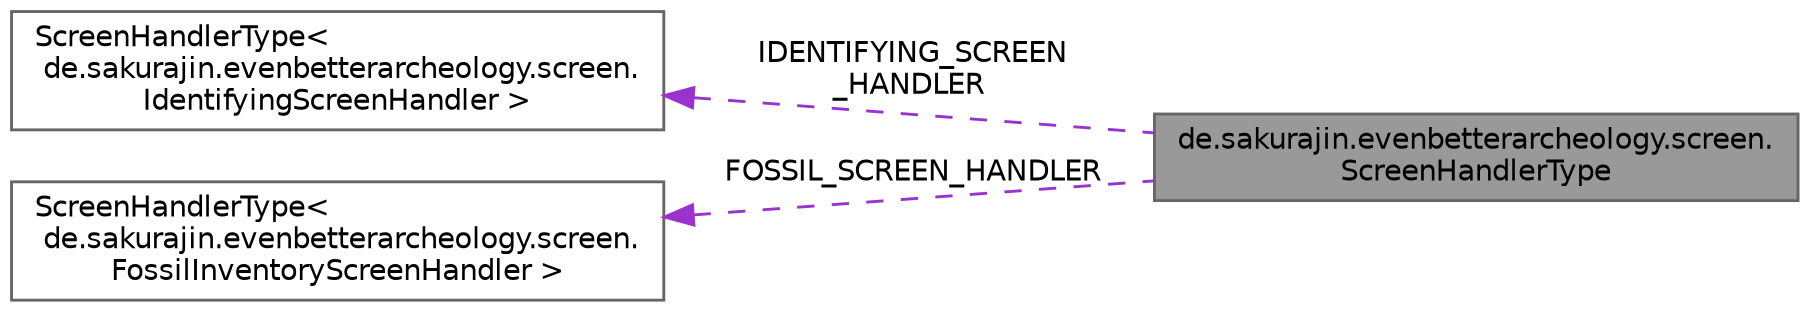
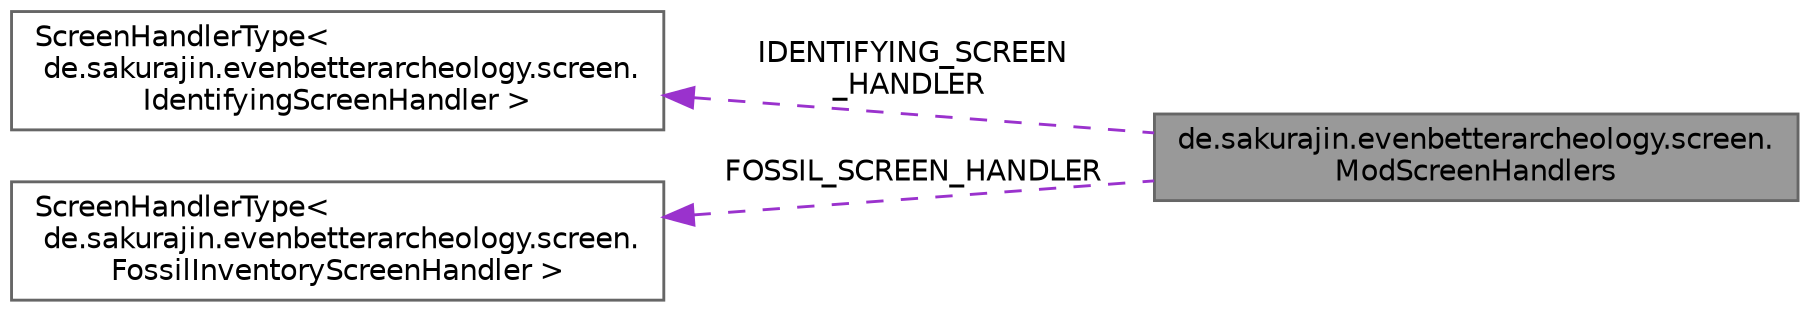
node "de.sakurajin.evenbetterarcheology.screen. ScreenHandlerType": label "de.sakurajin.evenbetterarcheology.screen. ScreenHandlerType" -> "de.sakurajin.evenbetterarcheology.screen. ModScreenHandlers"
